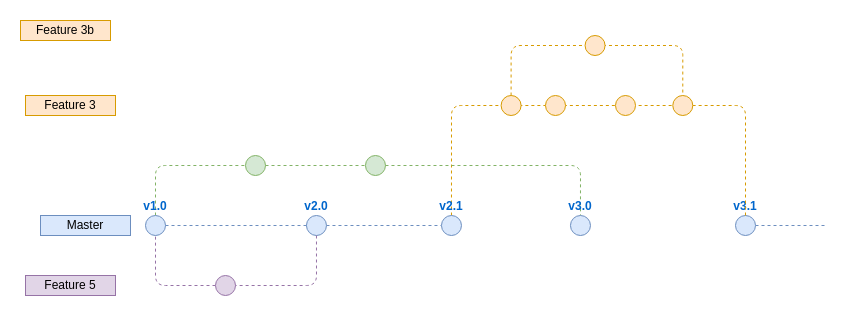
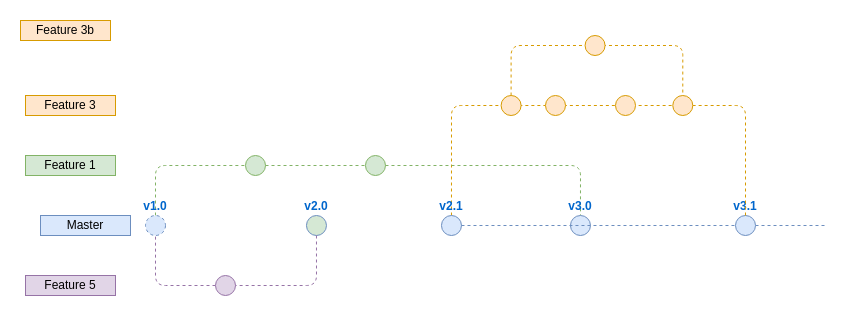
node "Feature 1": added
node "v1.0": style solid -> dashed
edge "v1.0" -- "v2.0": removed
node "v2.0": fillcolor #dae8fc -> #d5e8d4
edge "v2.0" -- "v2.1": removed
edge "v2.1" -- "v3.1": added
